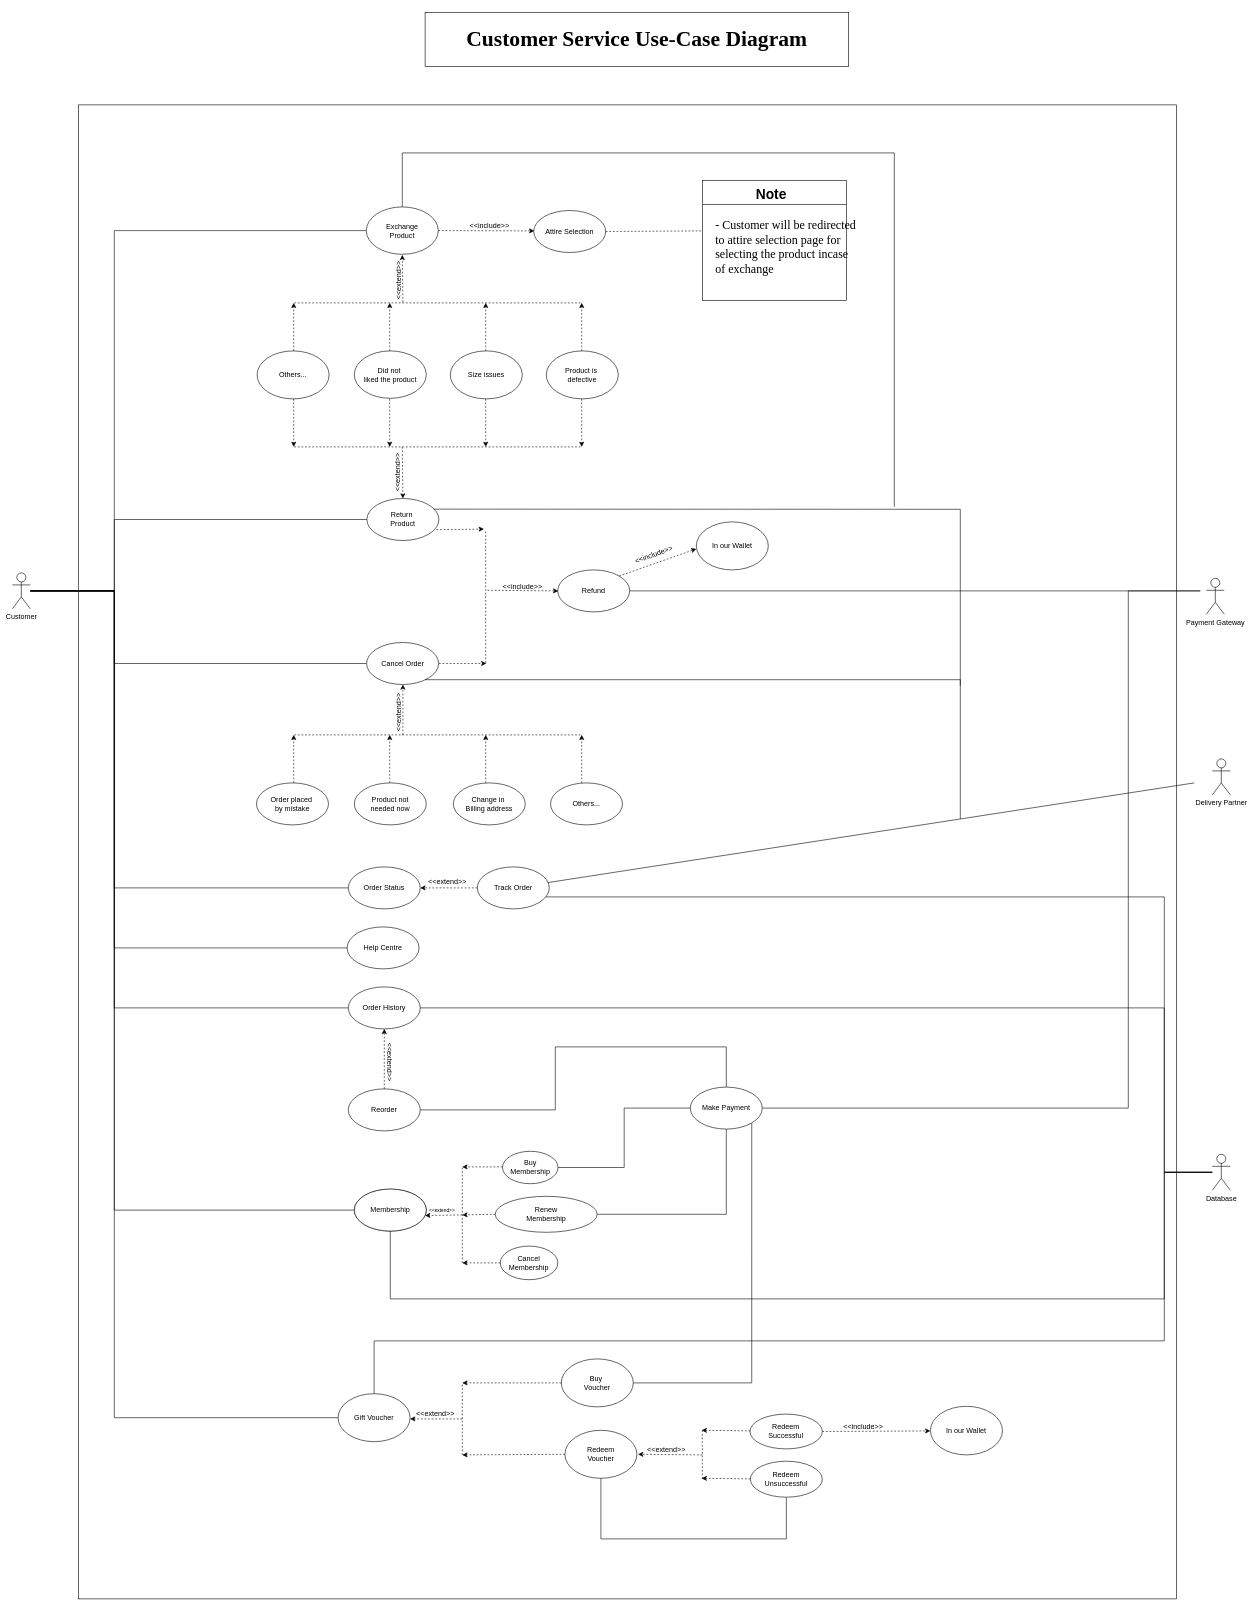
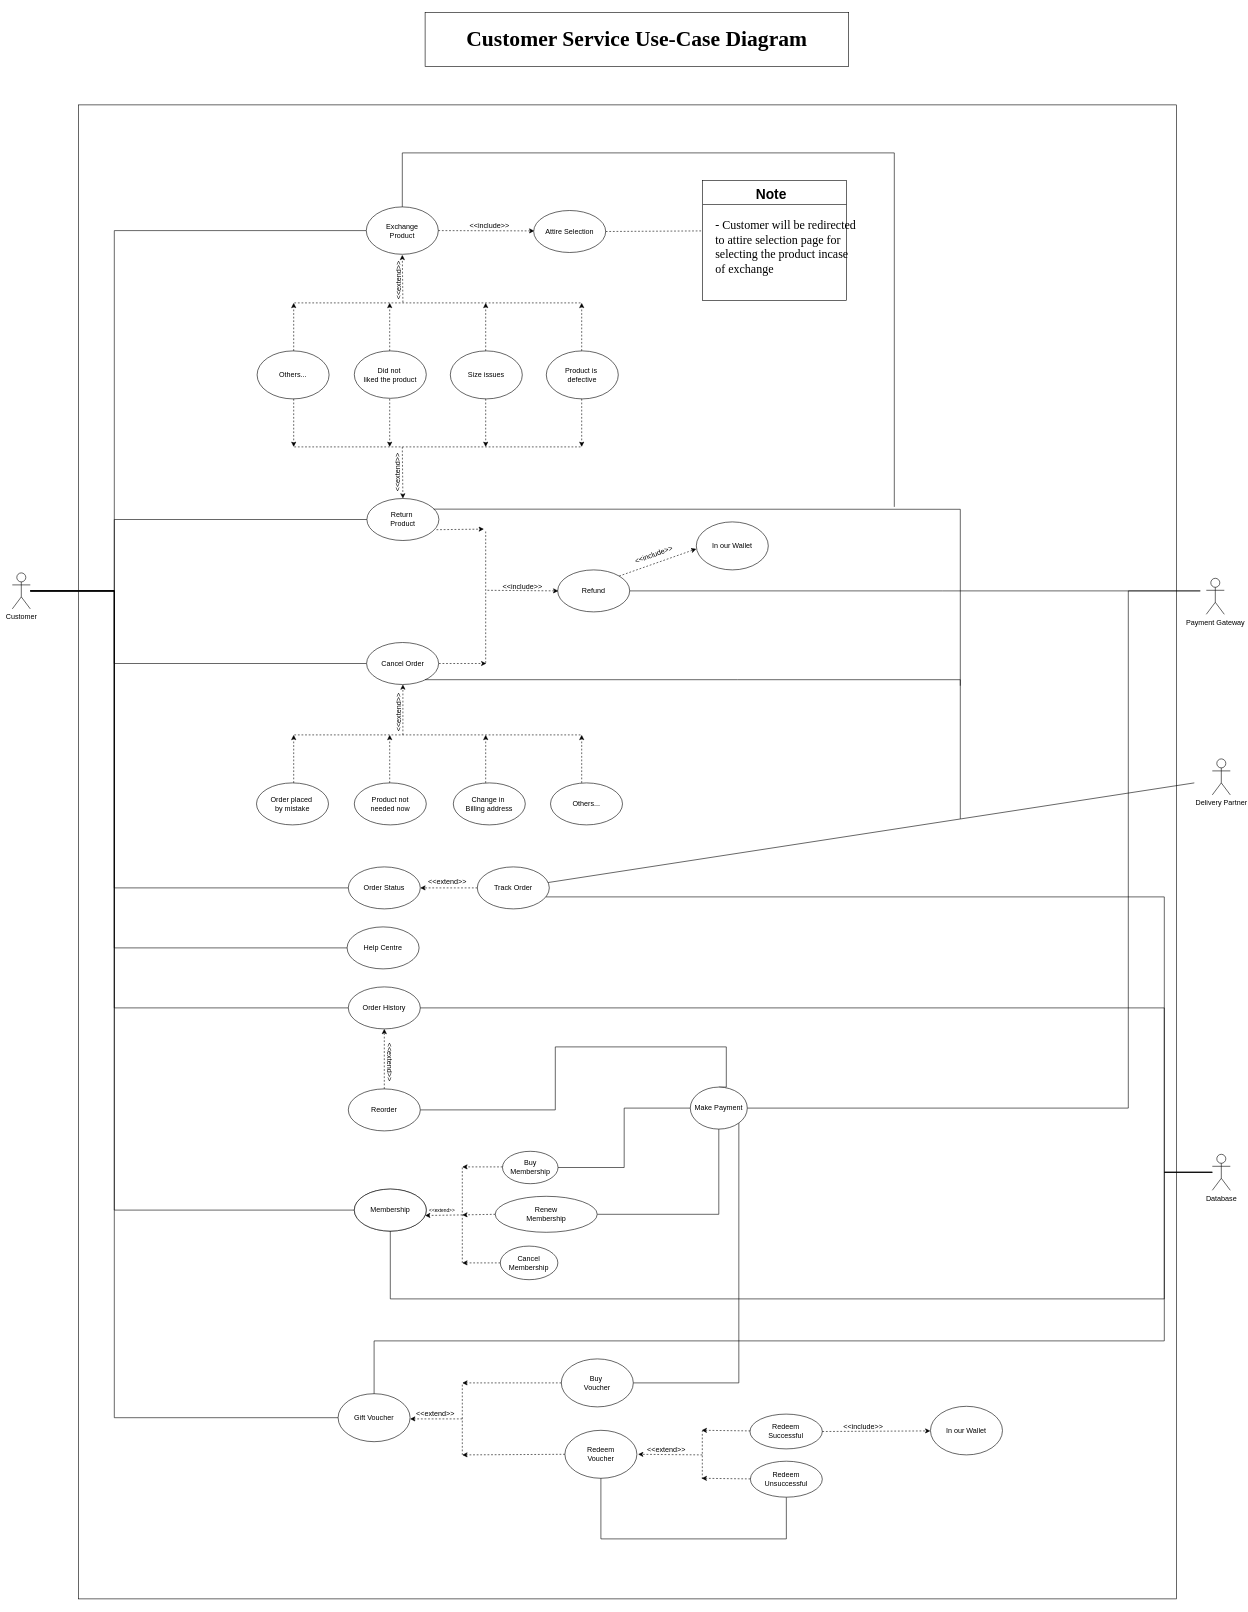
node "Make Payment": size 72x42 -> 57x42
